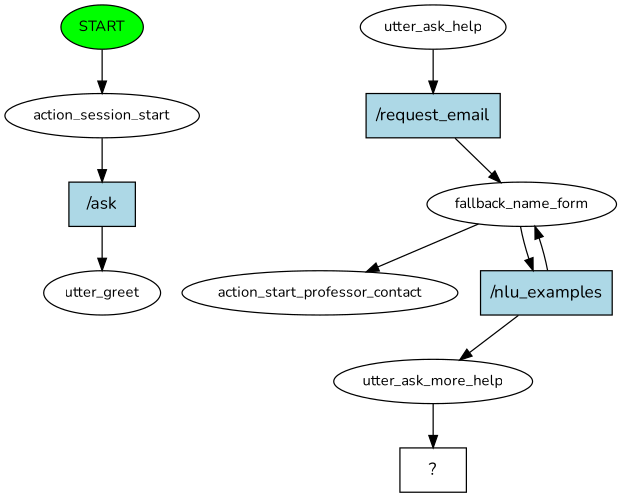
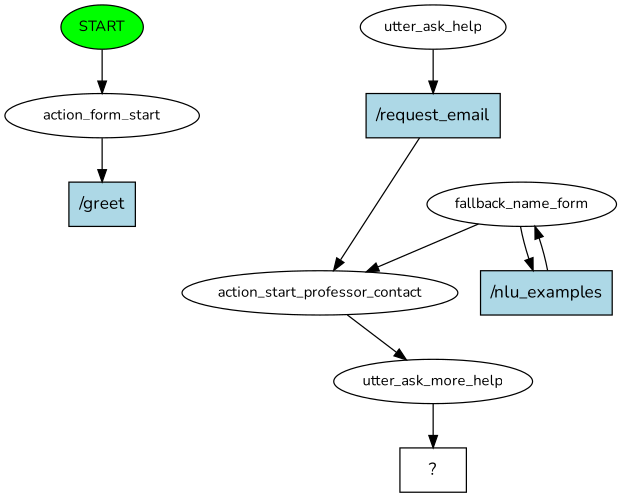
node "action_session_start": label "action_session_start" -> "action_form_start"
edge "/request_email" -> "fallback_name_form": now "/request_email" -> "action_start_professor_contact"
node "/ask": label "/ask" -> "/greet"
node "utter_greet": removed
edge "/nlu_examples" -> "utter_ask_more_help": now "action_start_professor_contact" -> "utter_ask_more_help"
